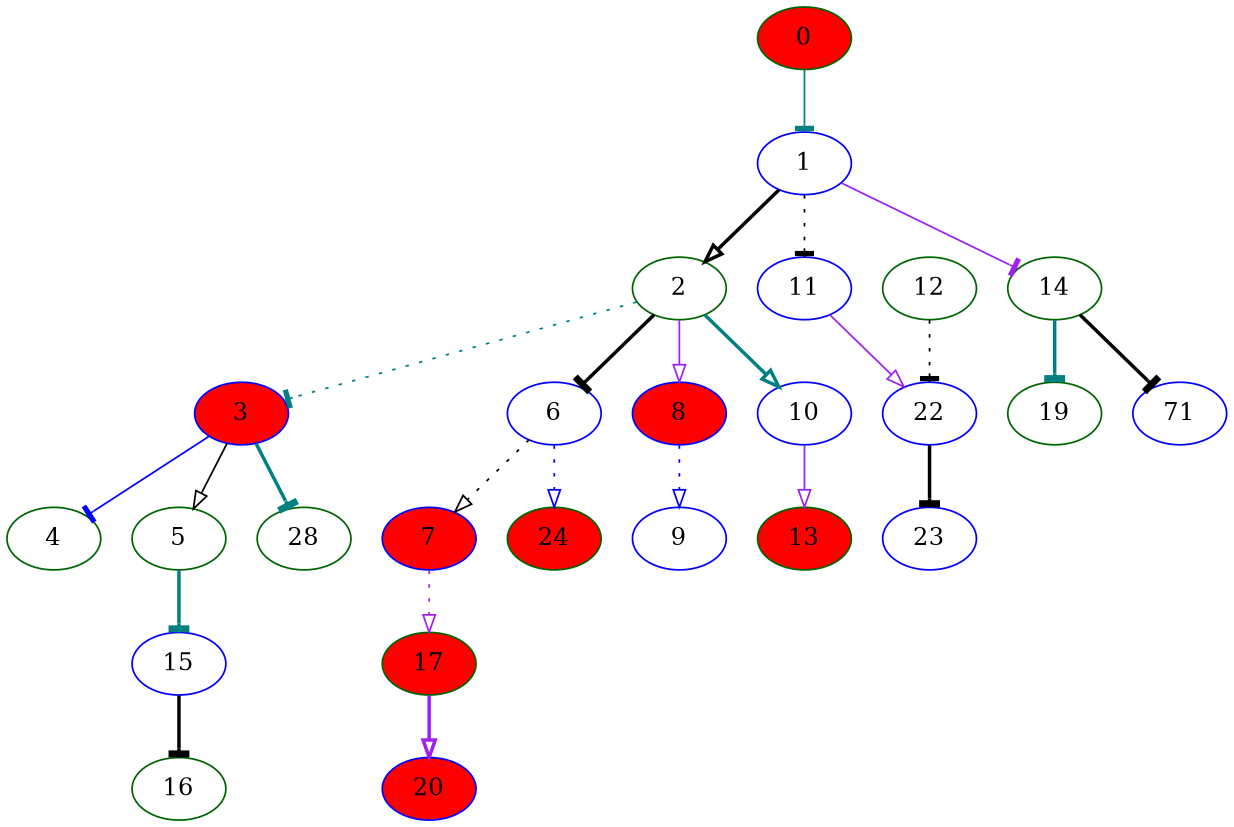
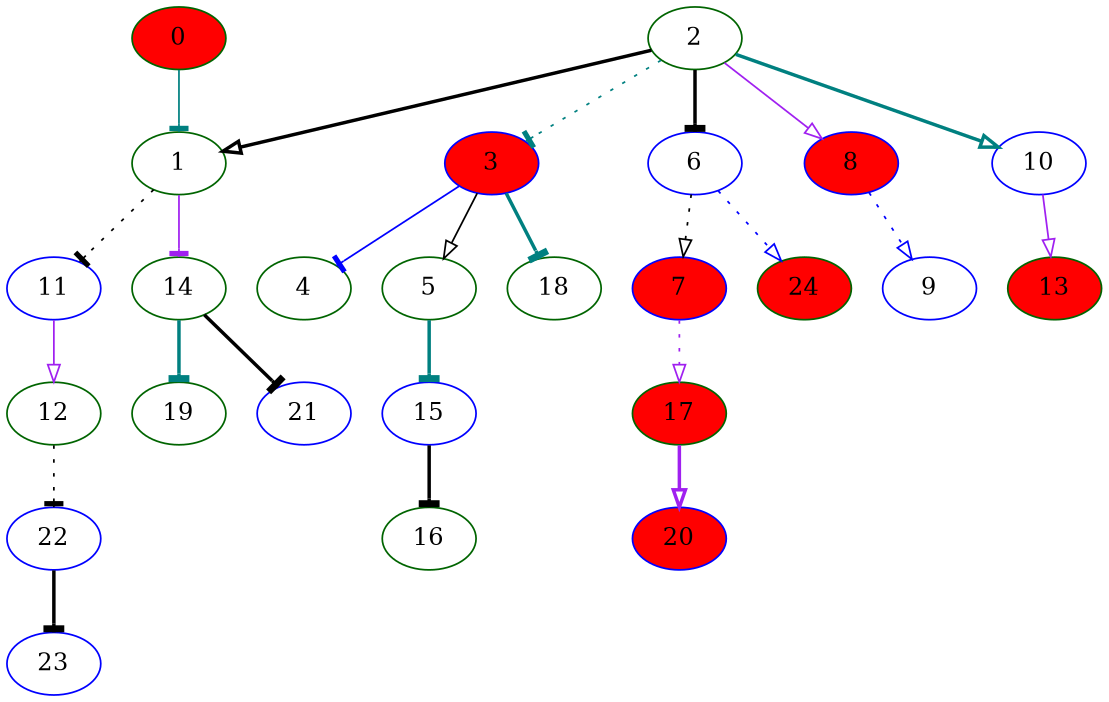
node "1": color blue -> darkgreen
edge "1" -> "2": reversed
edge "11" -> "22": now "11" -> "12"
node "71": label "71" -> "21"
node "28": label "28" -> "18"
